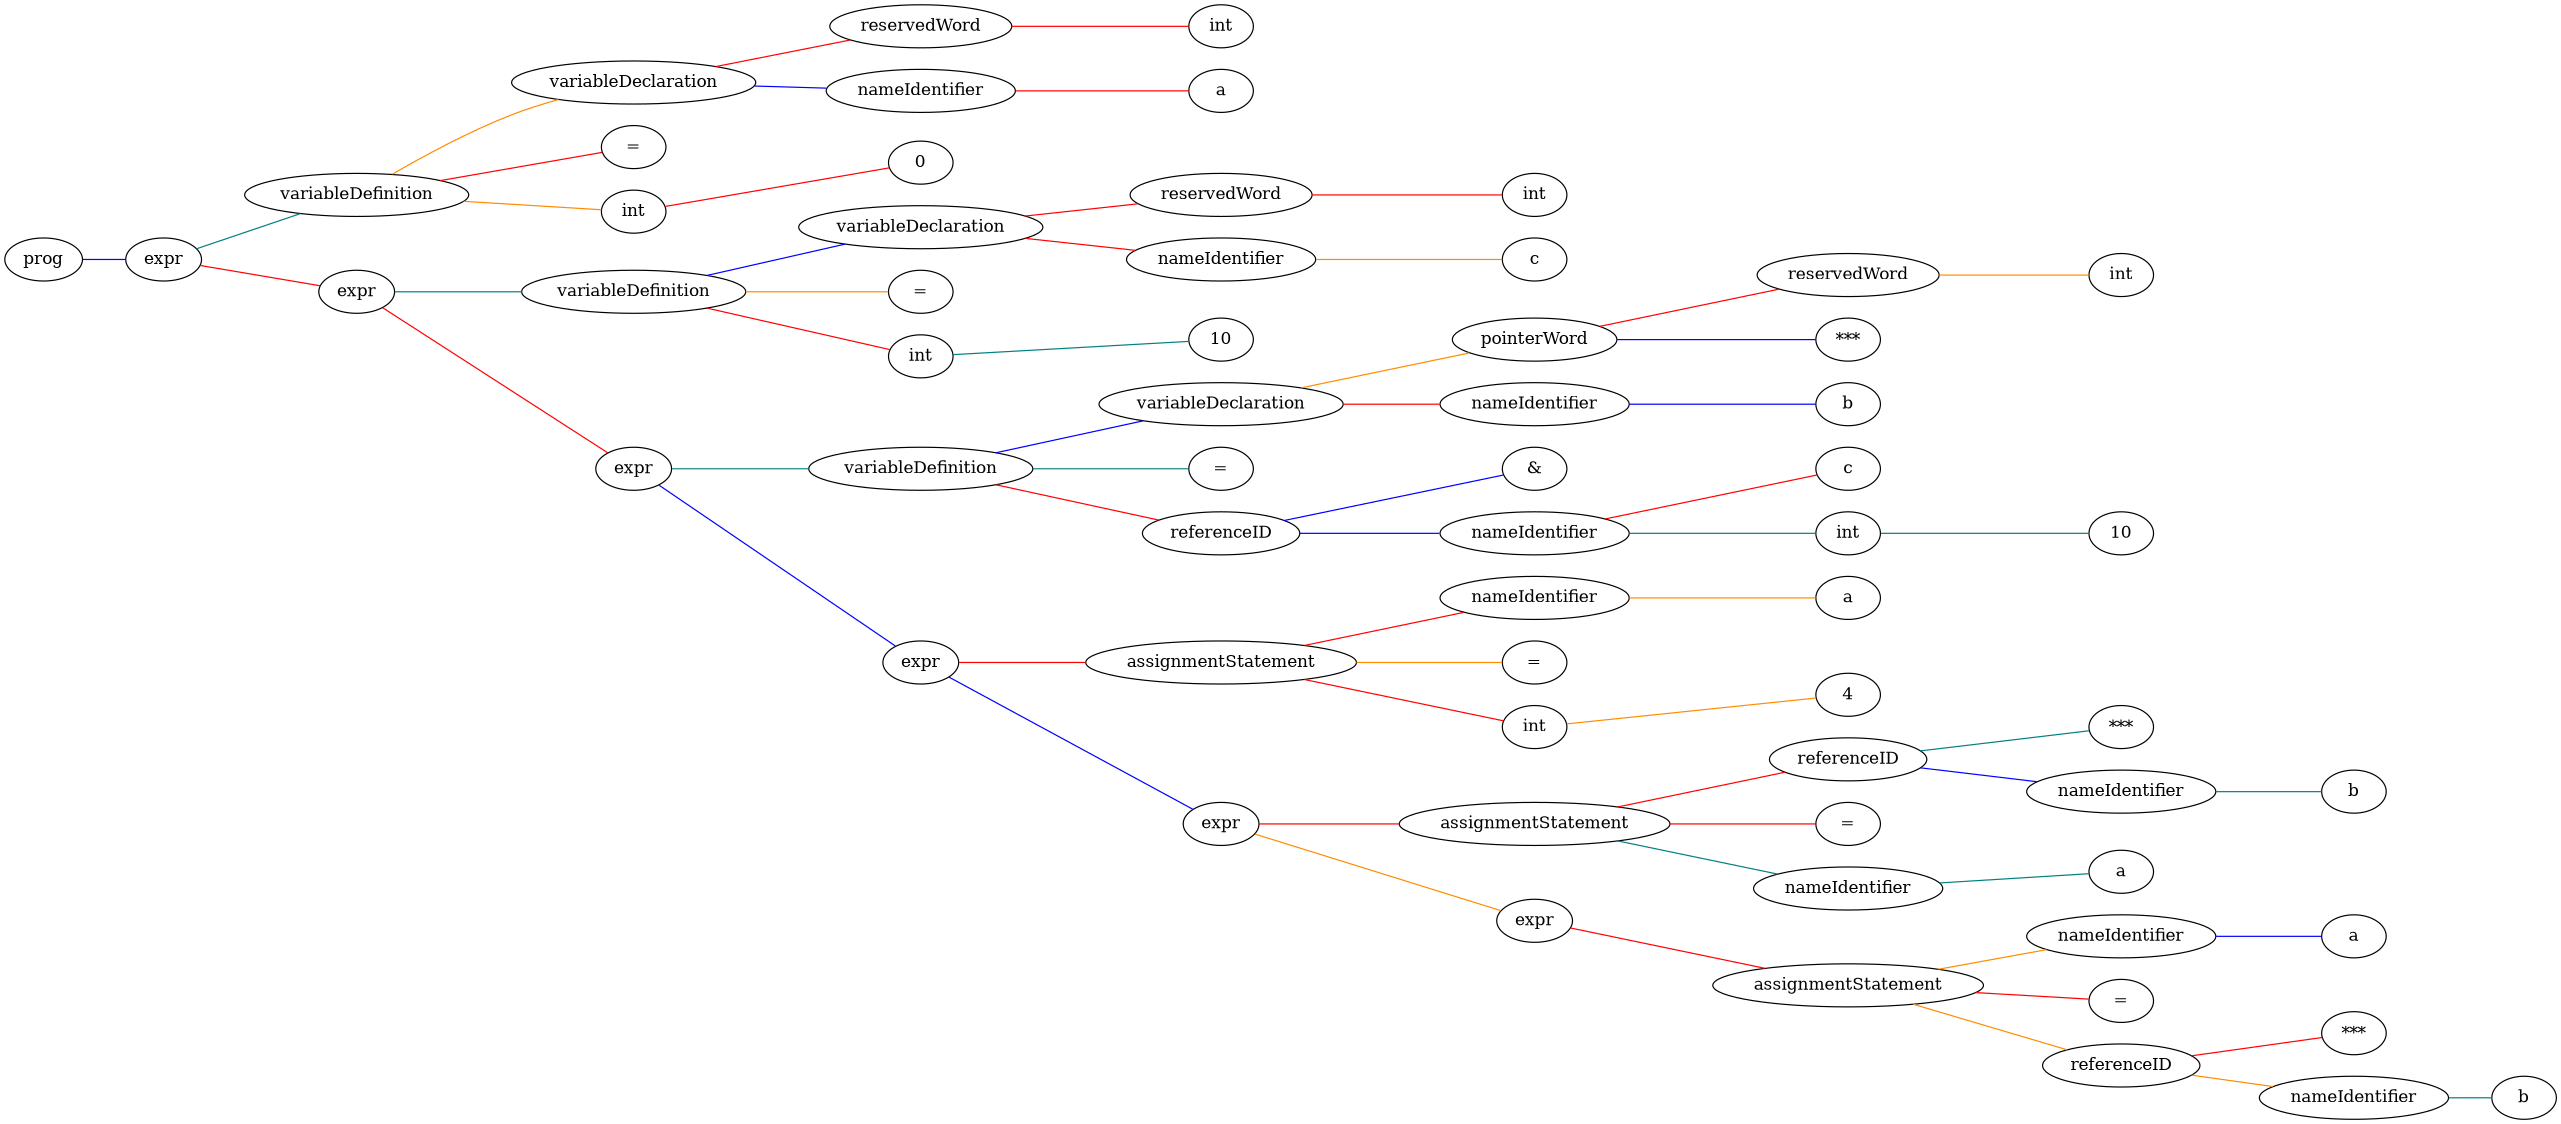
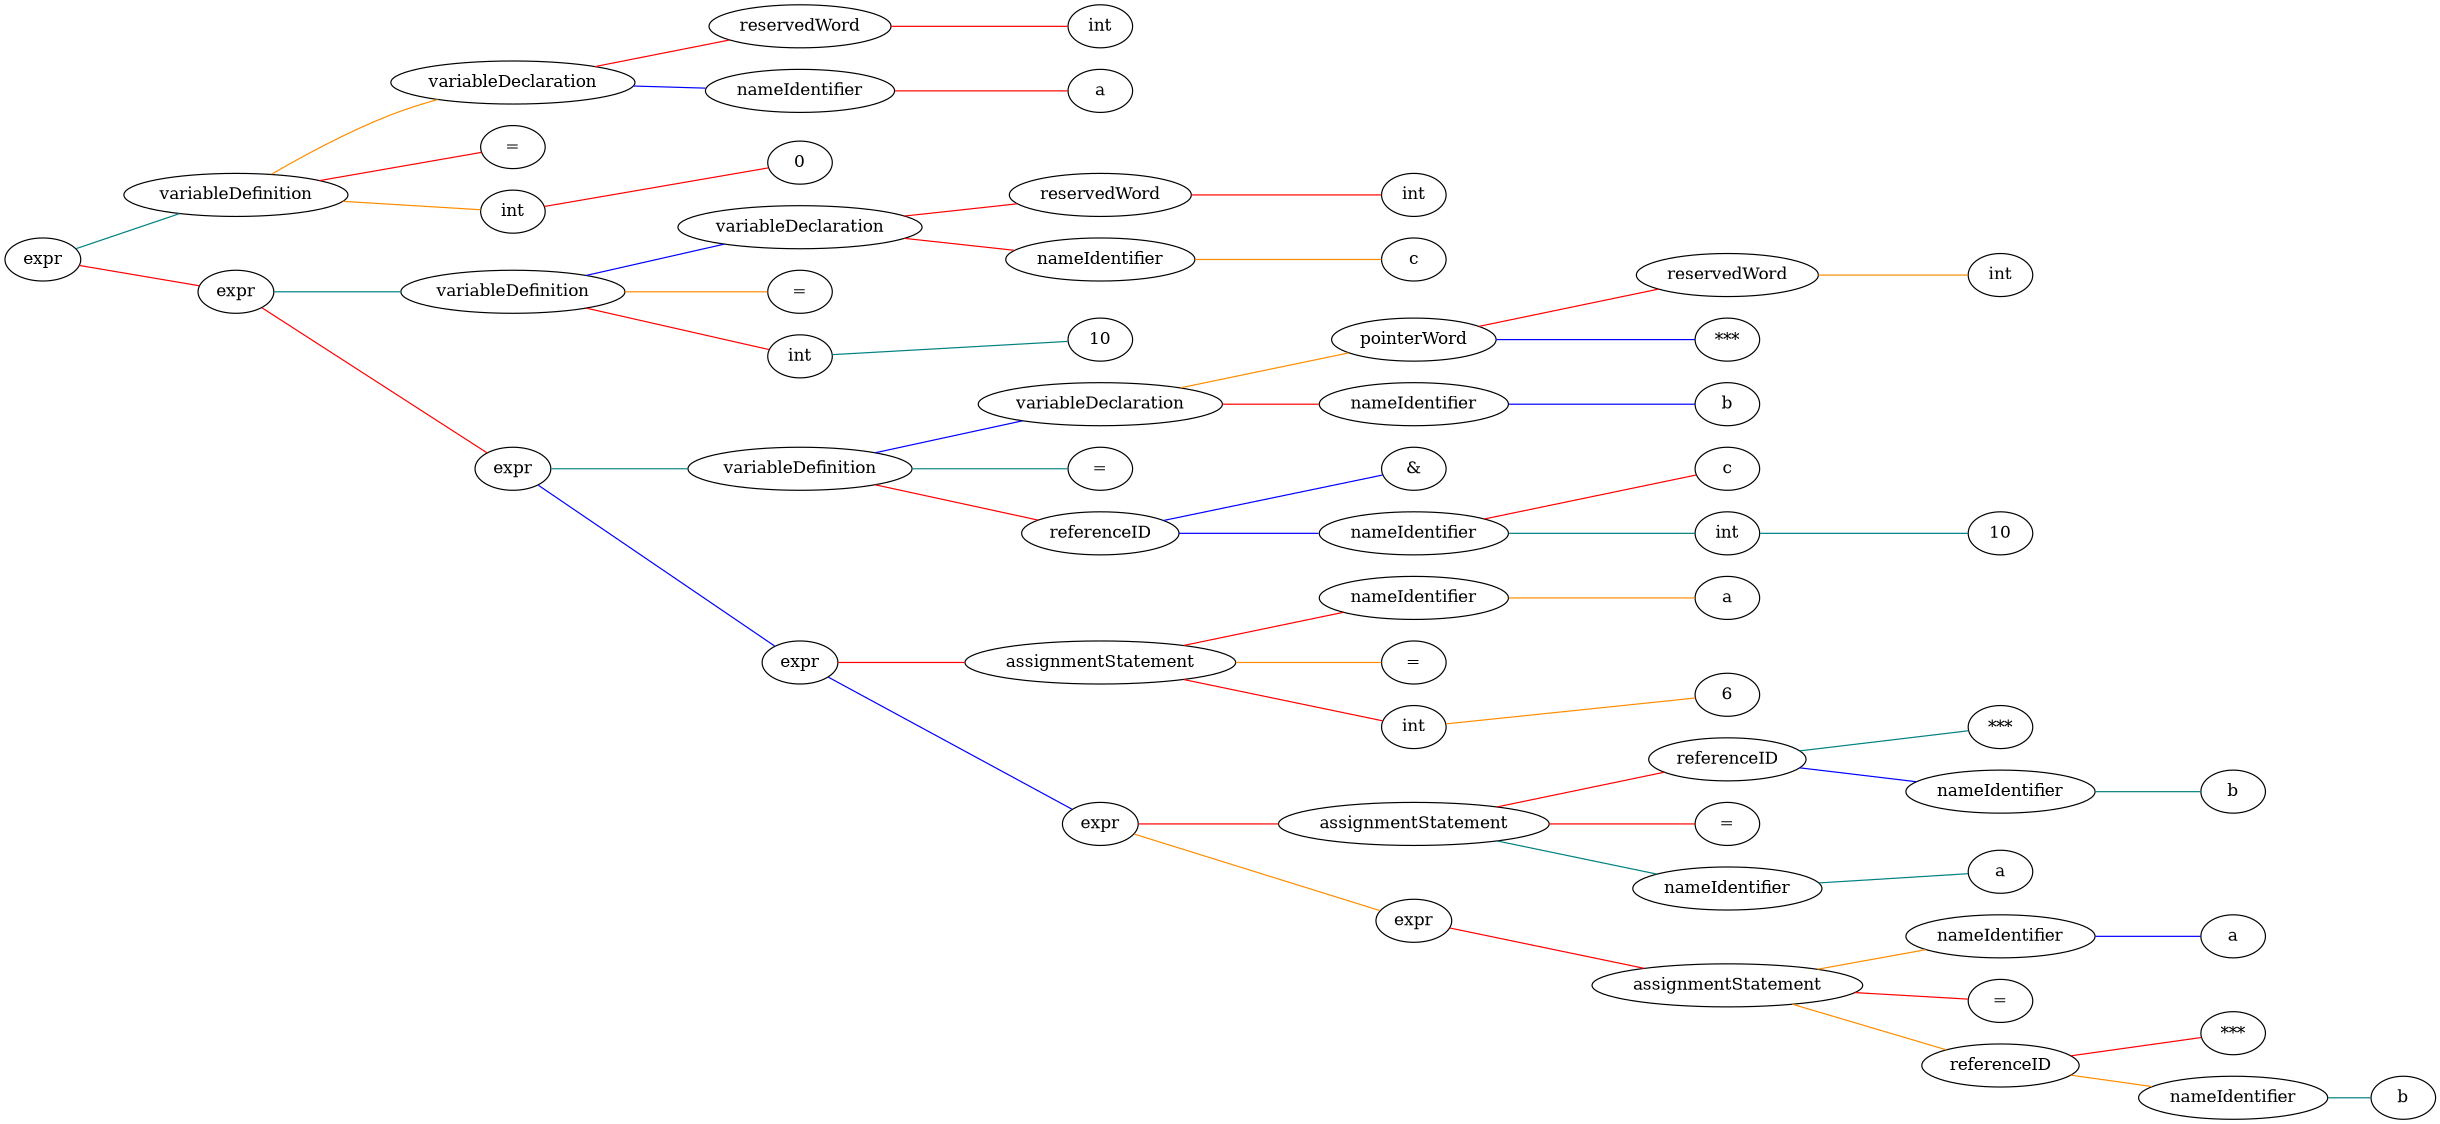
node "prog": removed
node "4": label "4" -> "6"
